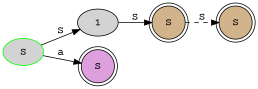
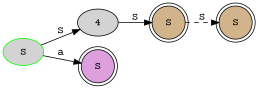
node "1": label "1" -> "4"
